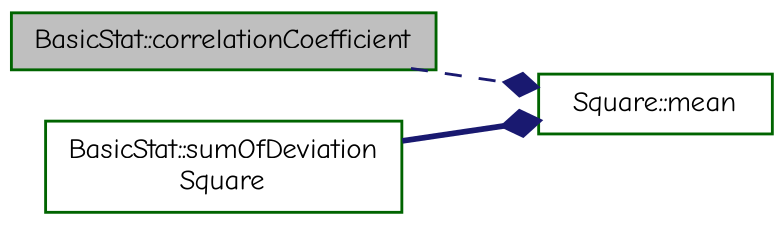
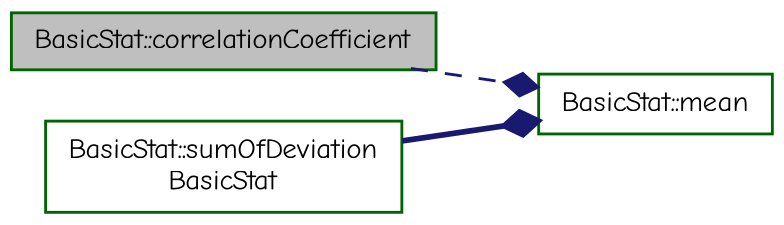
node "Square::mean": label "Square::mean" -> "BasicStat::mean"
node "BasicStat::sumOfDeviation Square": label "BasicStat::sumOfDeviation Square" -> "BasicStat::sumOfDeviation BasicStat"
